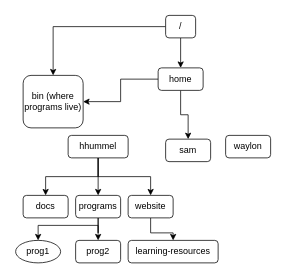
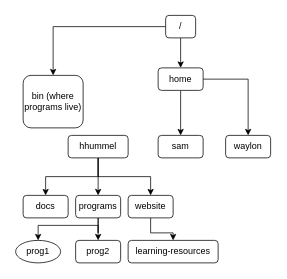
edge "home" -> "bin (where programs live)": now "home" -> "waylon"
node "sam": moved (188, 150) -> (180, 147)
